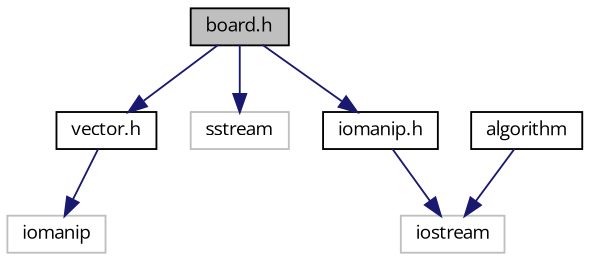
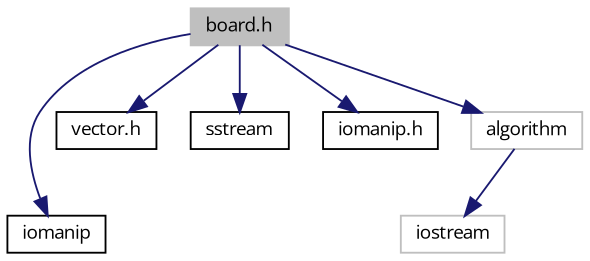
node "board.h": color black -> grey75
edge "board.h" -> "algorithm": added
node "sstream": color grey75 -> black
node "algorithm": color black -> grey75
edge "vector.h" -> "iomanip": now "board.h" -> "iomanip"
edge "iomanip.h" -> "iostream": removed
node "iomanip": color grey75 -> black
